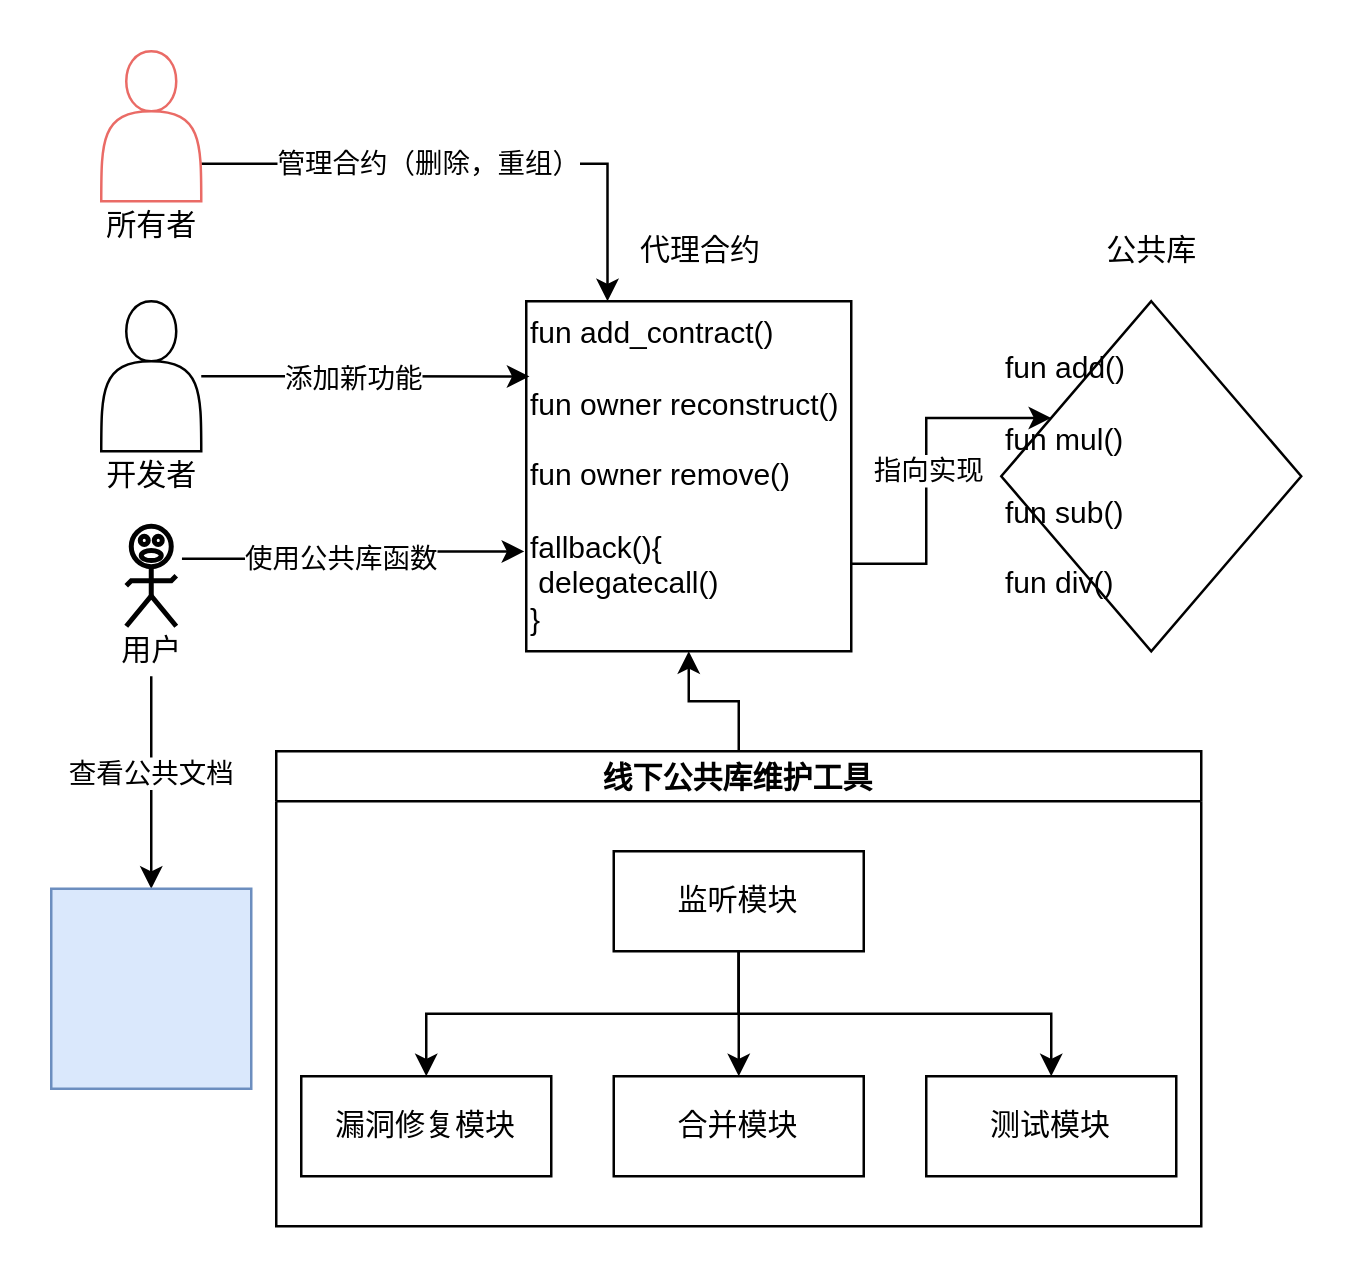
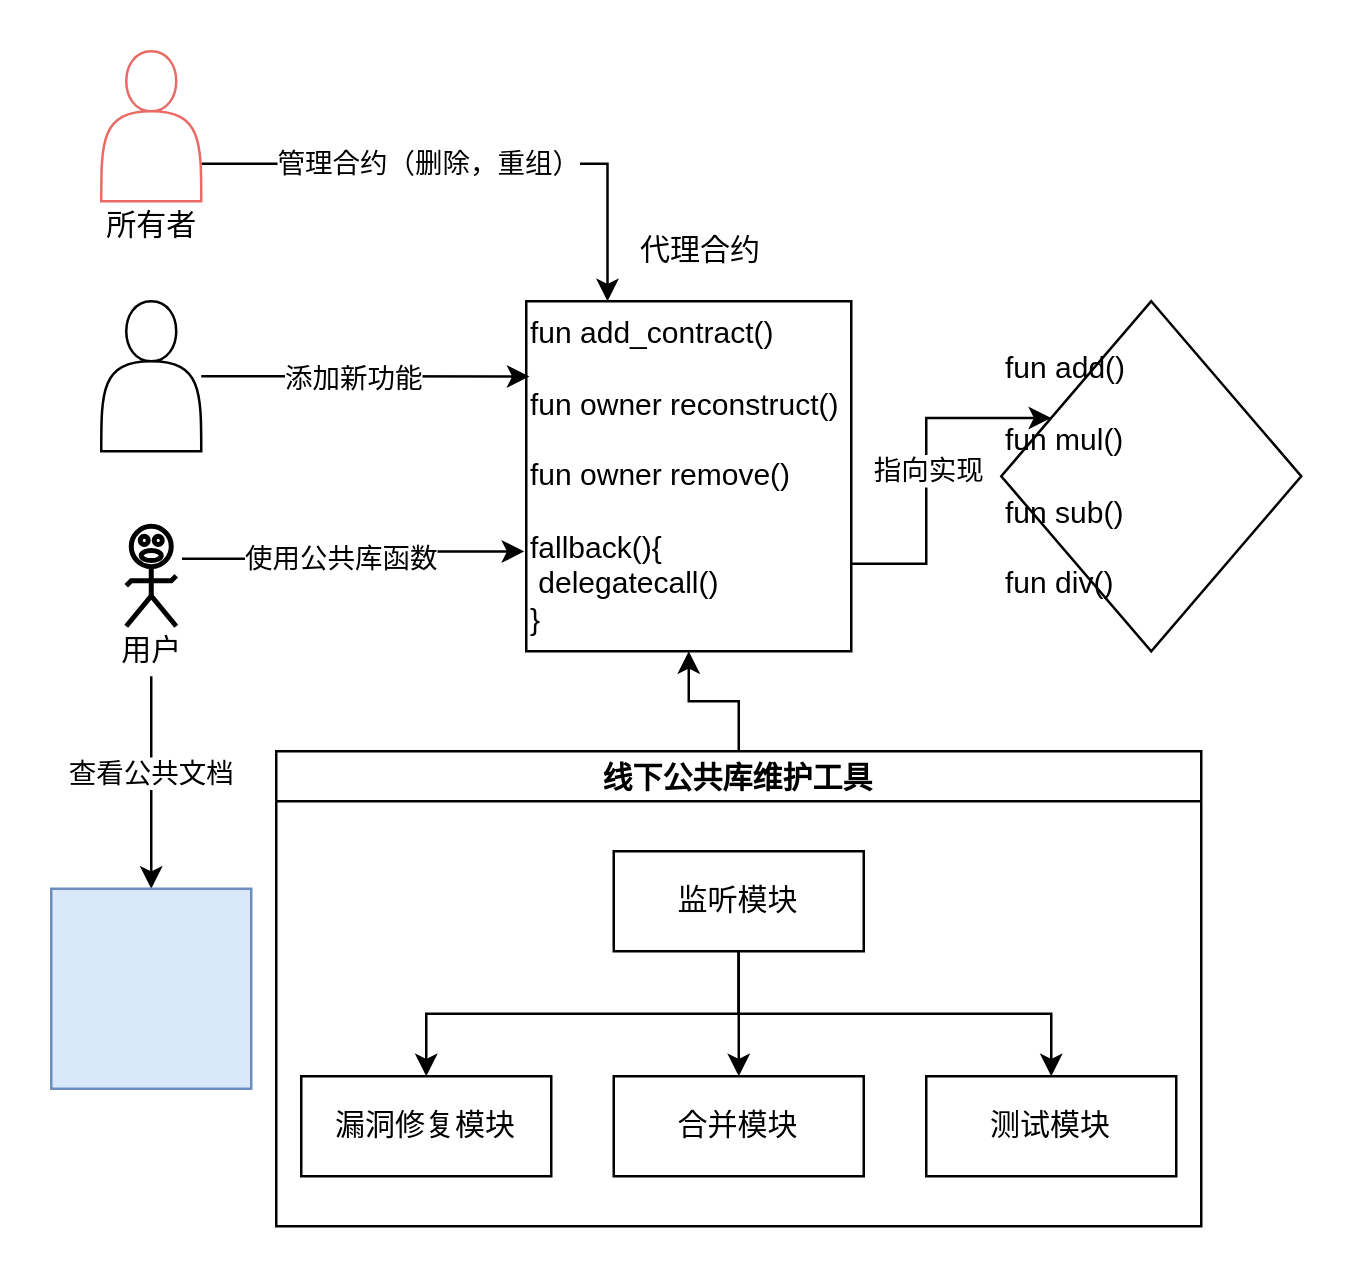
node "公共库": removed
node "开发者": removed
